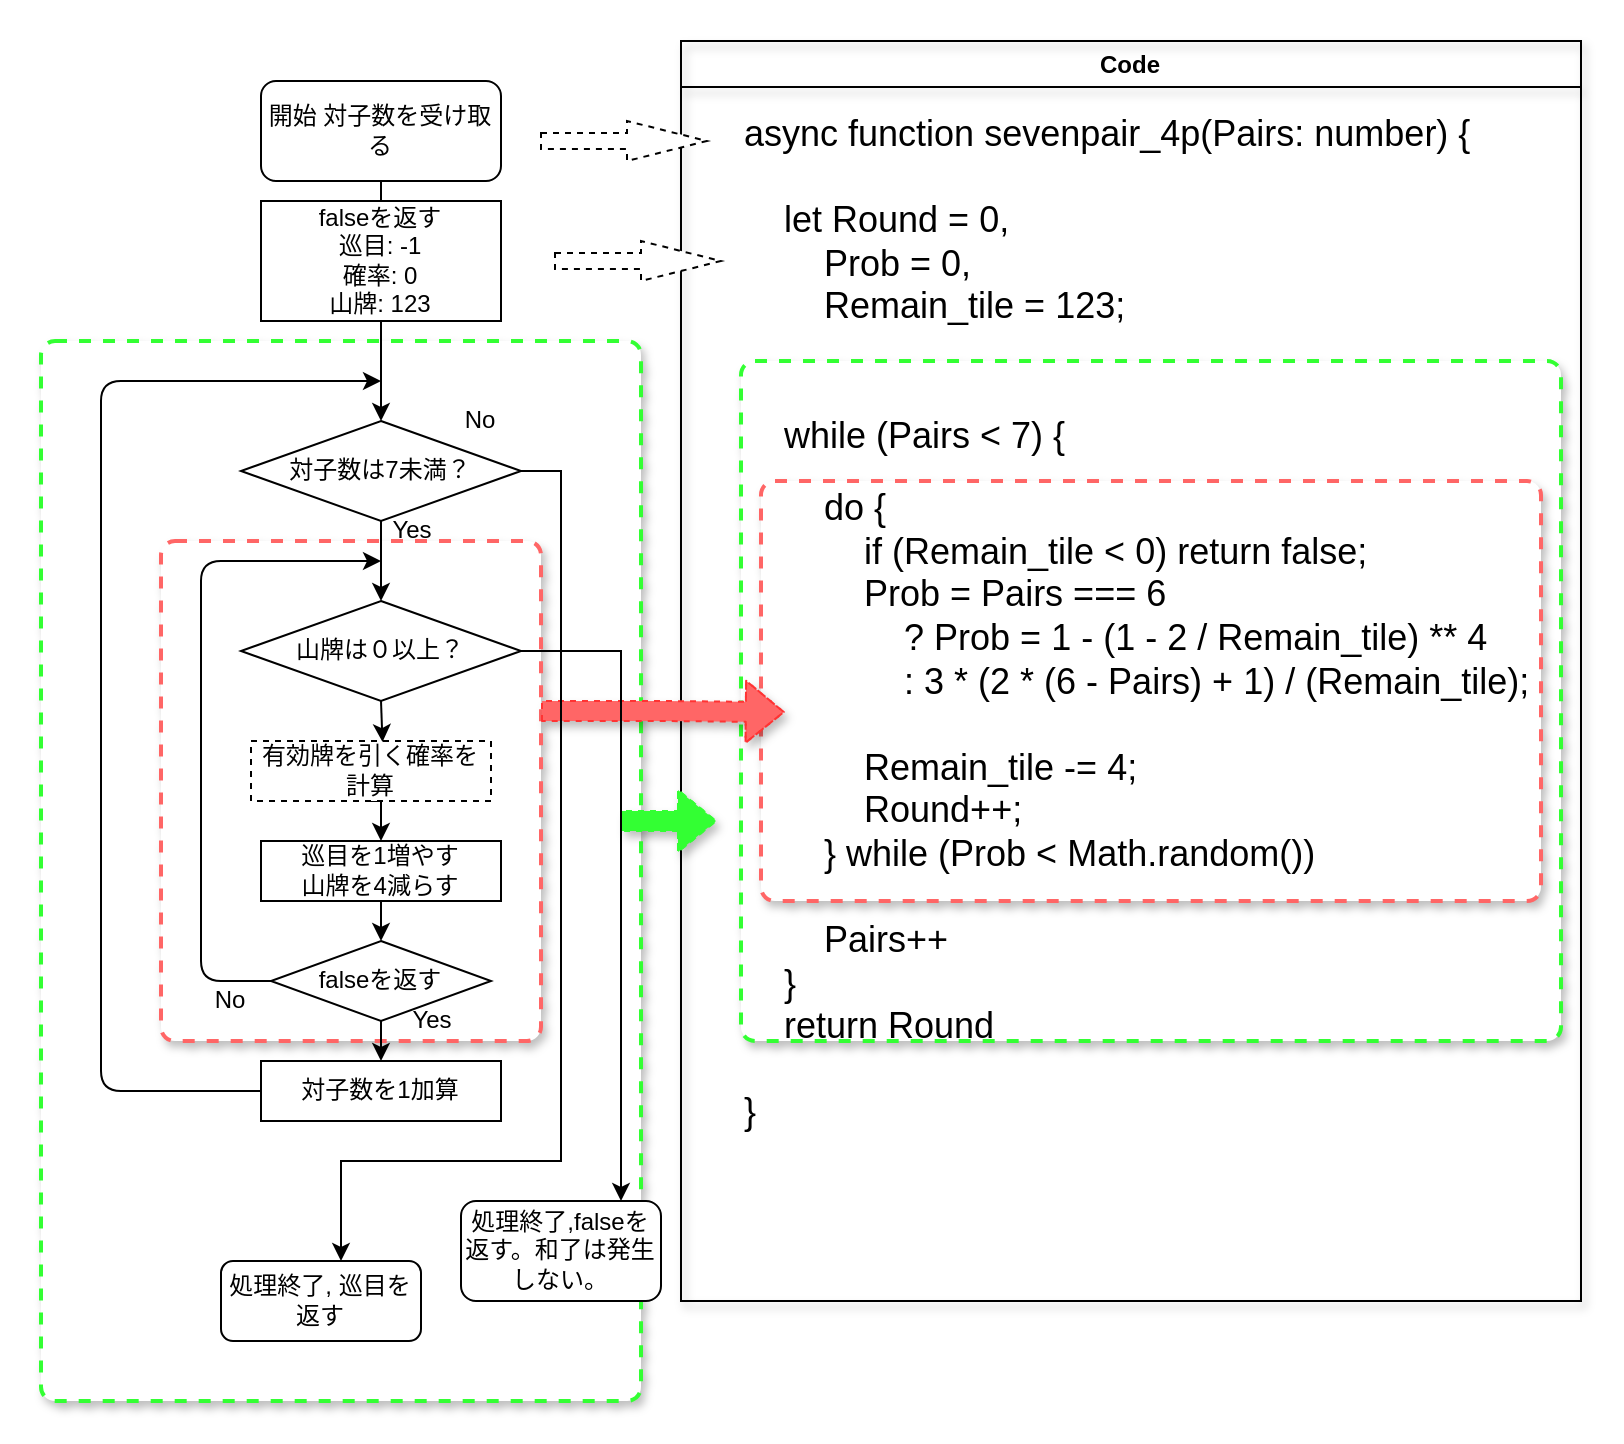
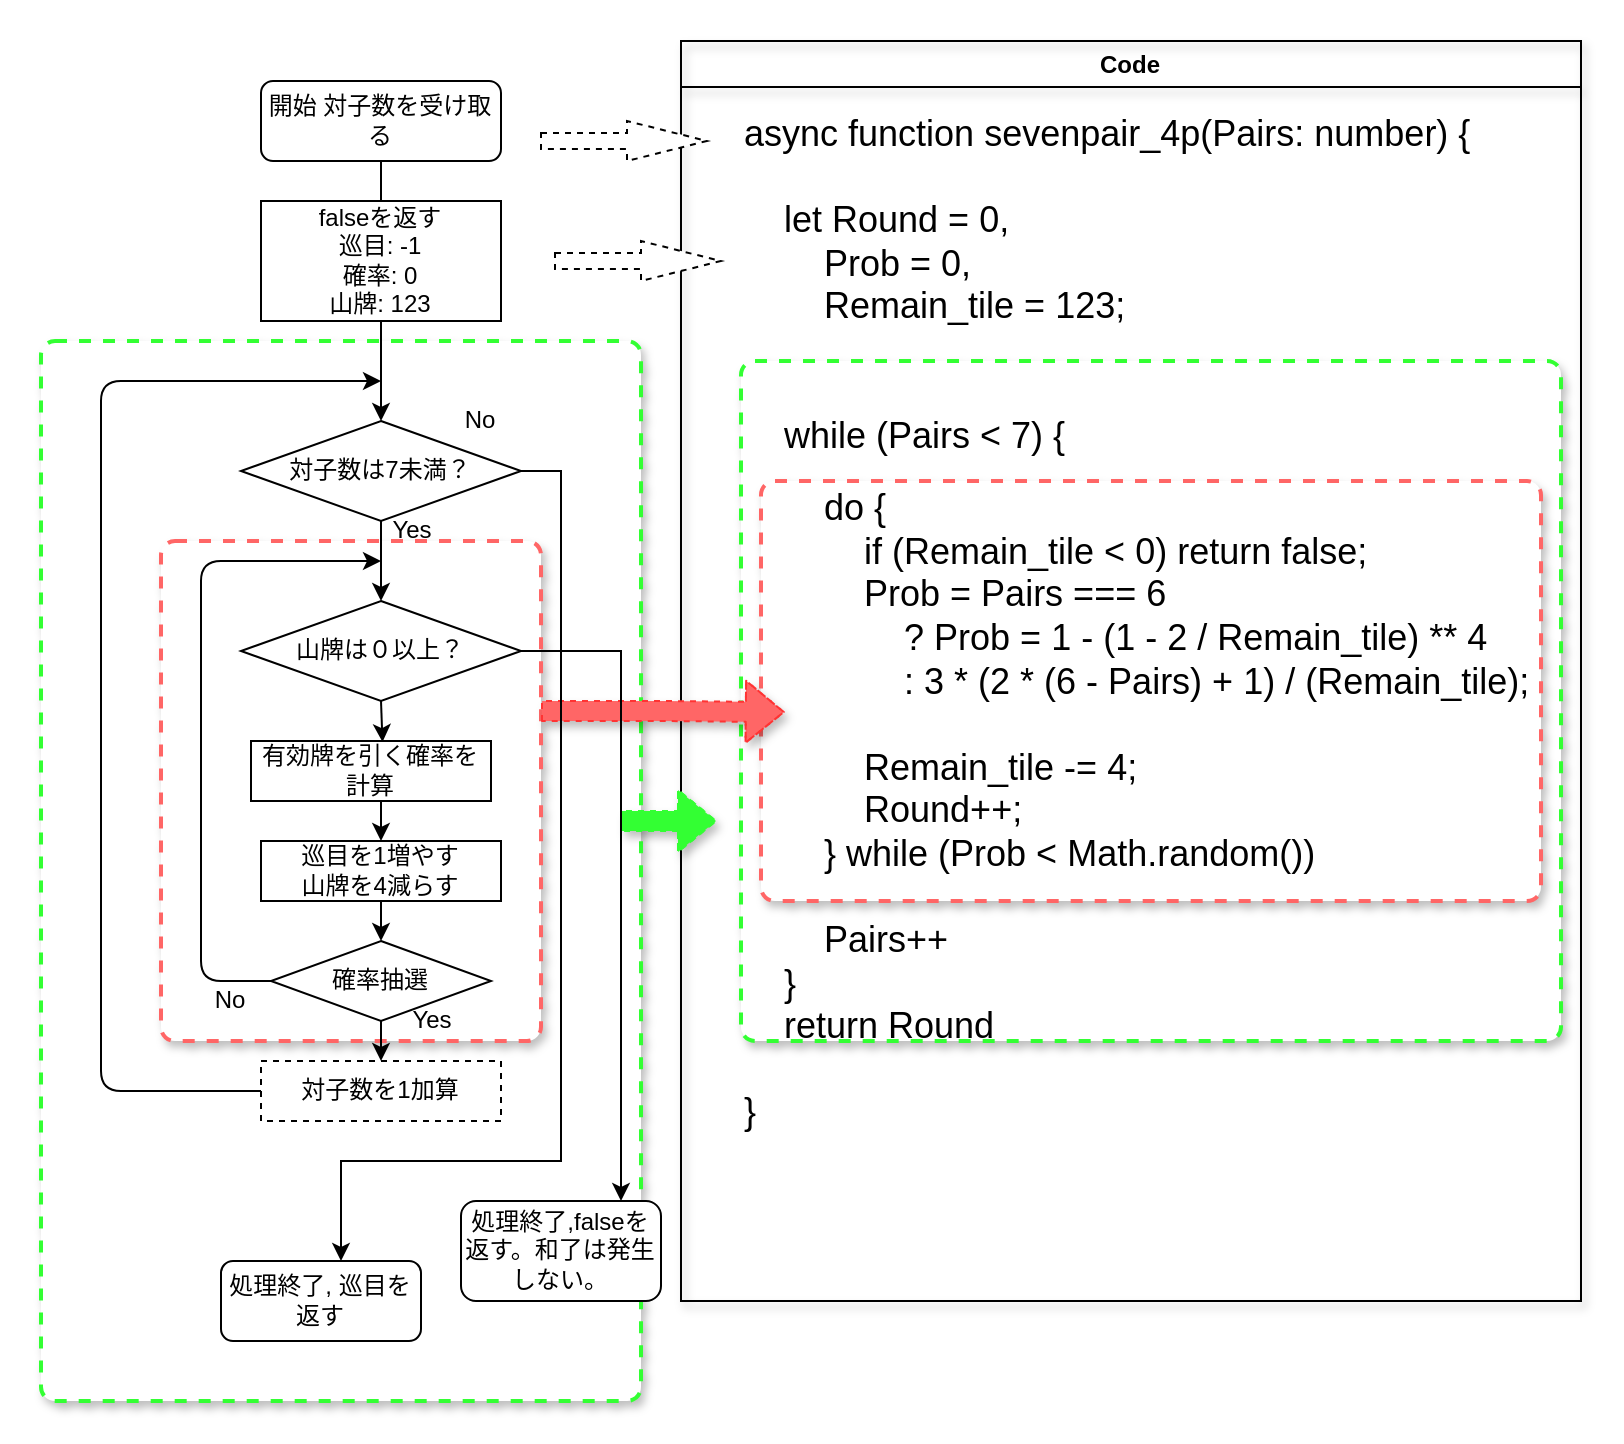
node "開始 対子数を受け取る": size 240x100 -> 240x80
node "有効牌を引く確率を計算": style dashed -> solid
node "falseを返す": label "falseを返す" -> "確率抽選"
node "対子数を1加算": style solid -> dashed
